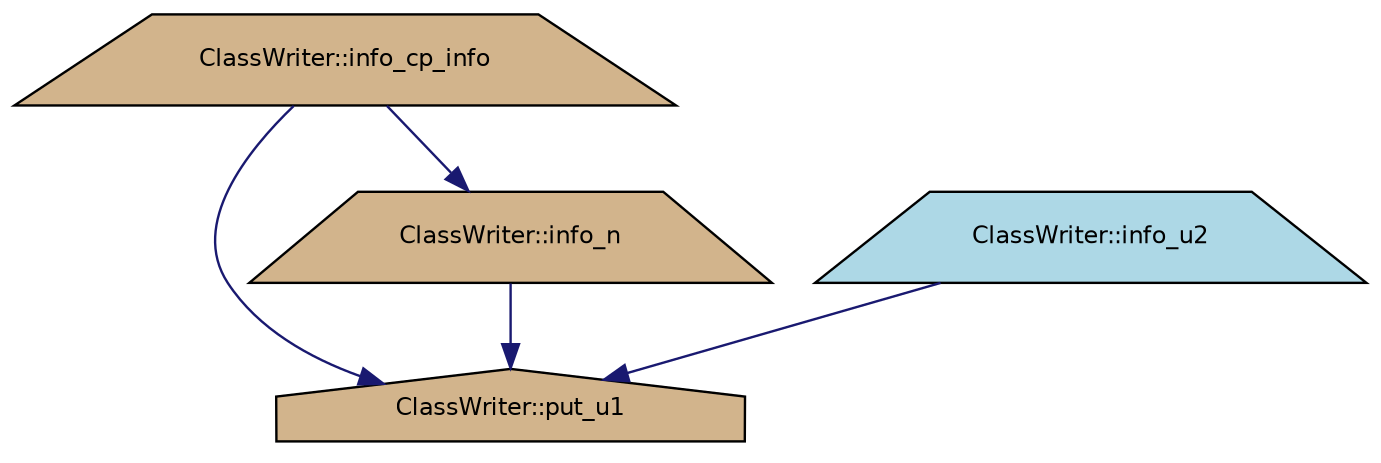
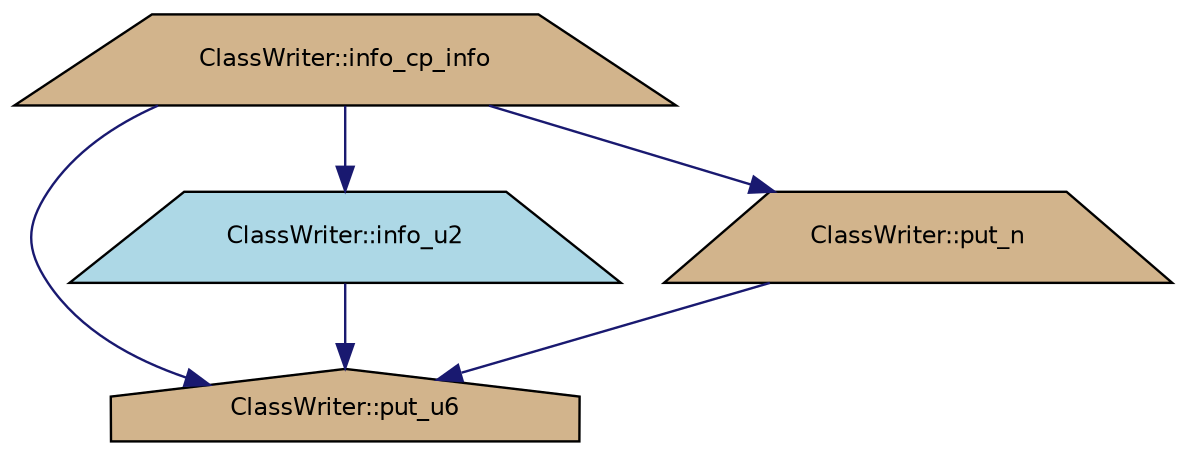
edge "ClassWriter::info_cp_info" -> "ClassWriter::info_u2": added
node "ClassWriter::info_n": label "ClassWriter::info_n" -> "ClassWriter::put_n"
node "ClassWriter::put_u1": label "ClassWriter::put_u1" -> "ClassWriter::put_u6"
